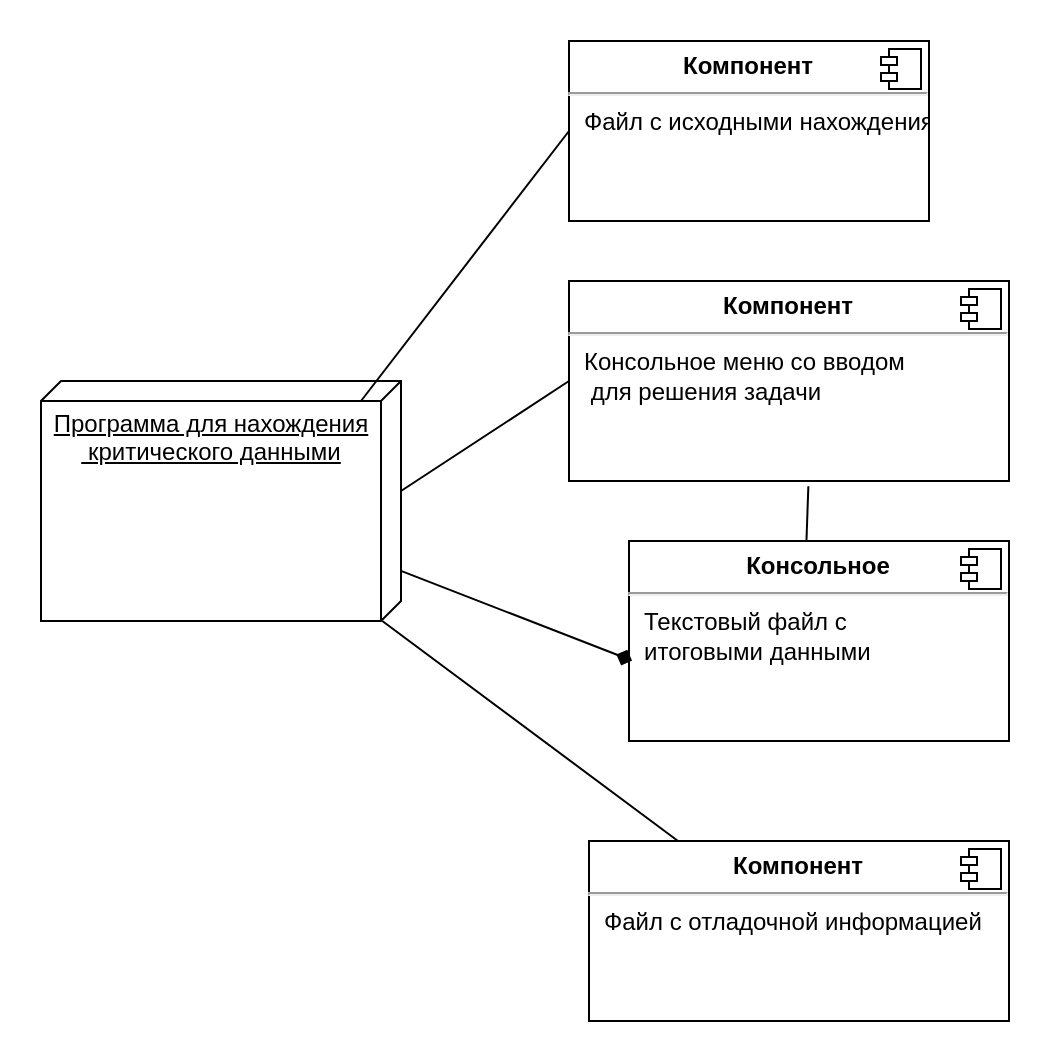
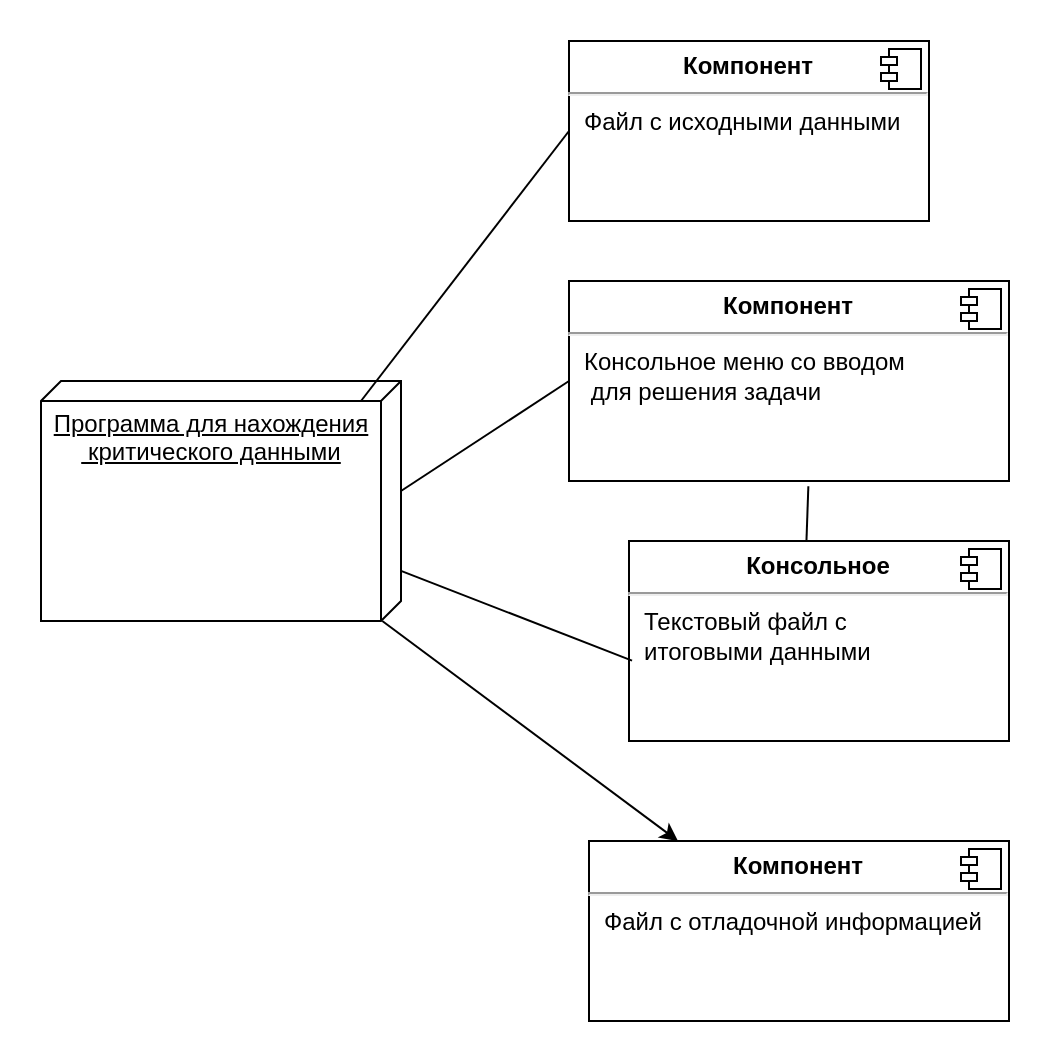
node "Компонент Файл с исходными нахождения": label "Компонент Файл с исходными нахождения" -> "Компонент Файл с исходными данными"
edge "Программа для нахождения критического данными" -> "Консольное Текстовый файл с итоговыми данными": arrowhead diamond -> none
edge "Программа для нахождения критического данными" -- "Компонент Файл с отладочной информацией": arrowhead none -> classic
